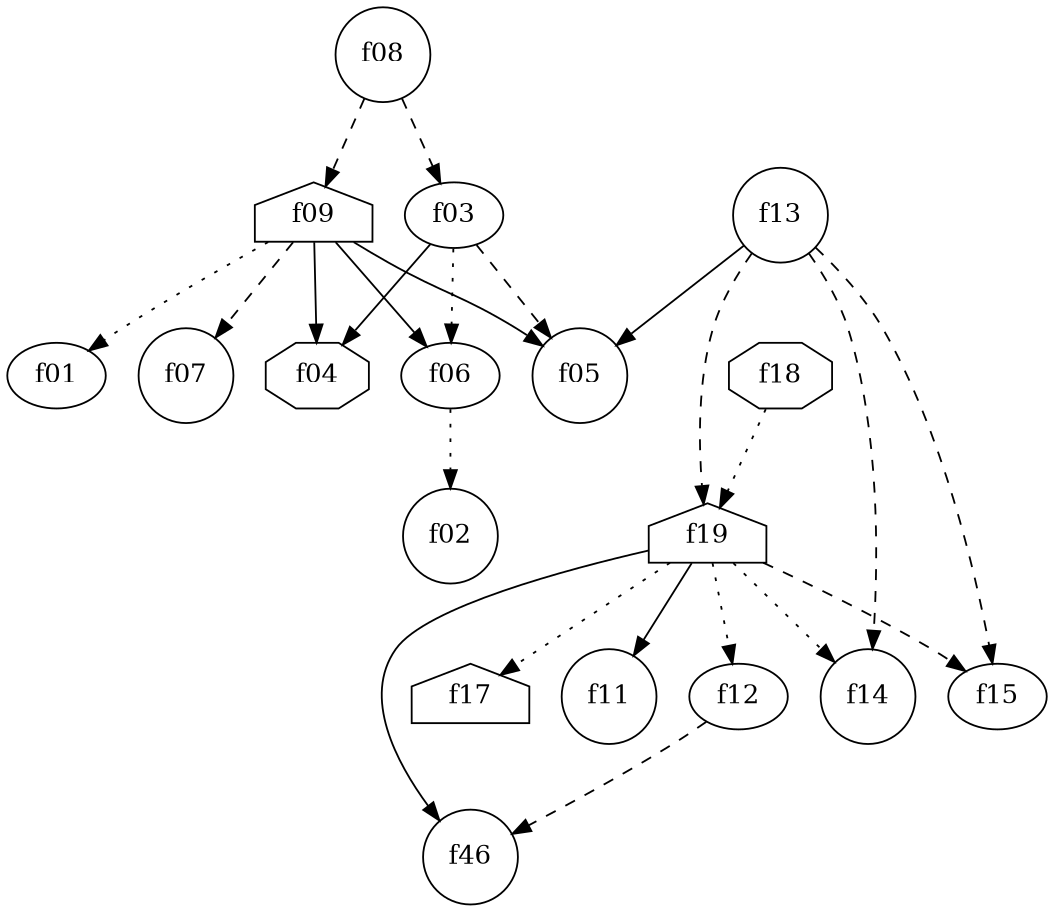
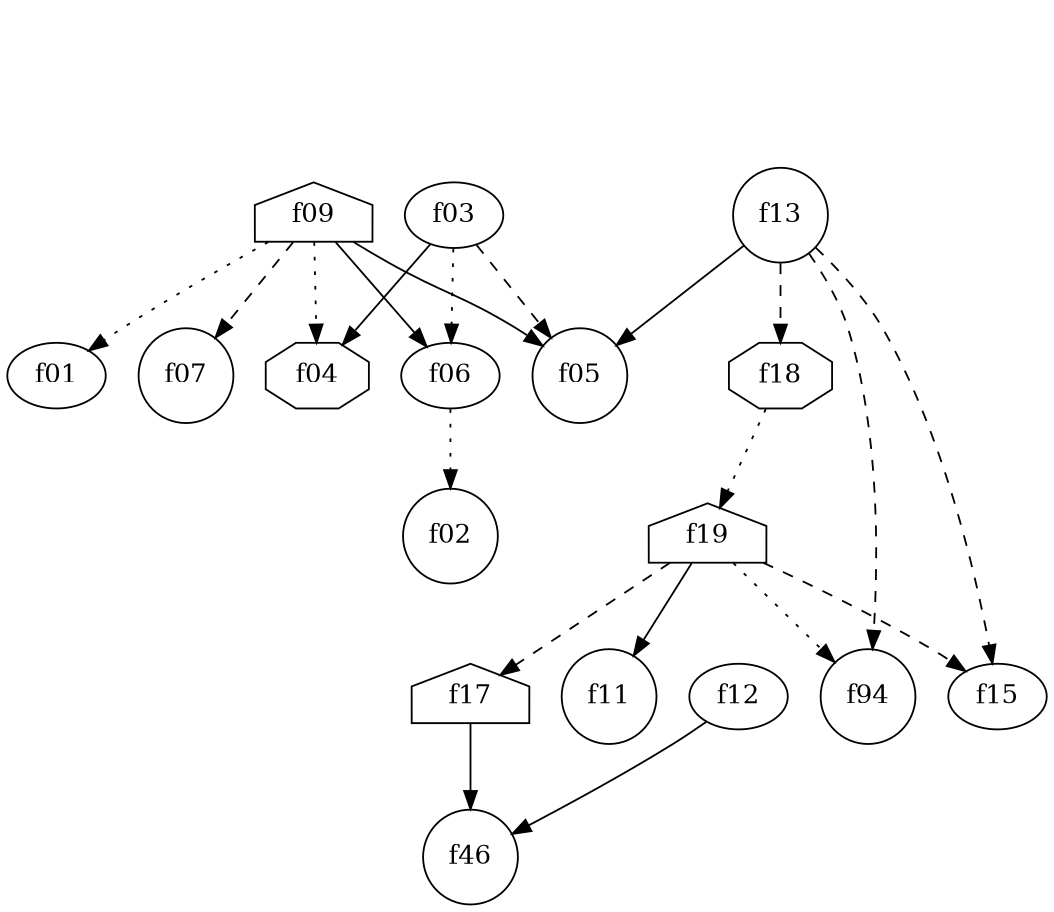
node "f08": removed
edge "f09" -> "f04": style solid -> dotted
edge "f13" -> "f19": now "f13" -> "f18"
edge "f19" -> "f12": removed
edge "f19" -> "f17": style dotted -> dashed
edge "f19" -> "f46": now "f17" -> "f46"
node "f14": label "f14" -> "f94"
edge "f12" -> "f46": style dashed -> solid
